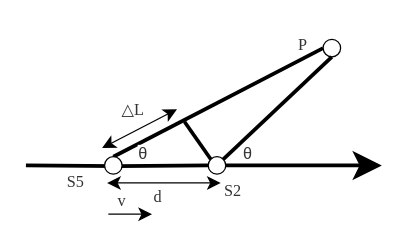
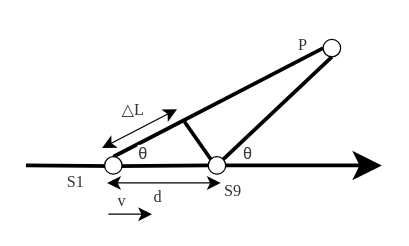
node "S5": label "S5" -> "S1"
node "S2": label "S2" -> "S9"
